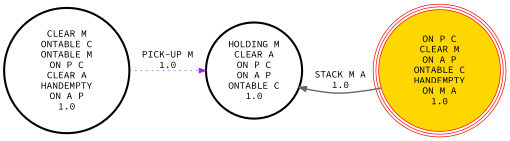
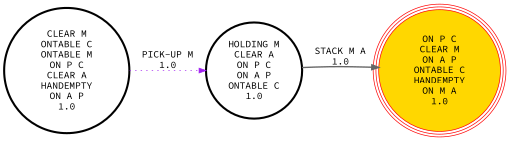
edge "ON P C CLEAR M ON A P ONTABLE C HANDEMPTY ON M A 1.0" -> "HOLDING M CLEAR A ON P C ON A P ONTABLE C 1.0": reversed
